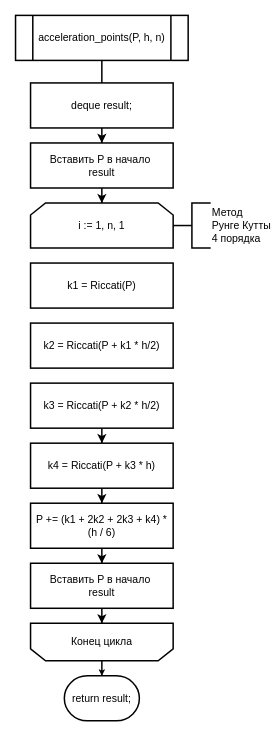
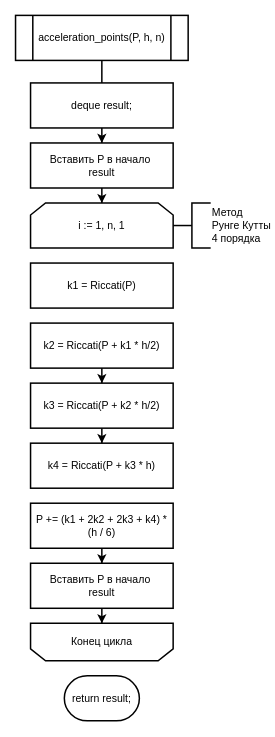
edge "k2 = Riccati(P + k1 * h/2)" -> "k3 = Riccati(P + k2 * h/2)": added
edge "k4 = Riccati(P + k3 * h)" -> "P += (k1 + 2k2 + 2k3 + k4) * (h / 6)": removed
edge "Конец цикла" -> "return result;": removed
